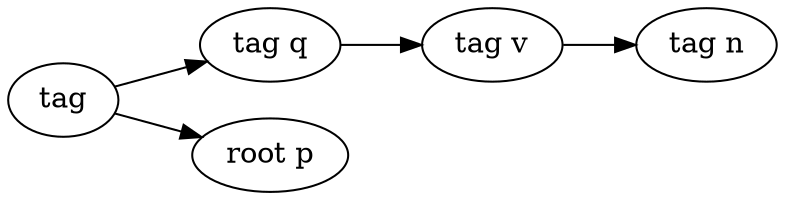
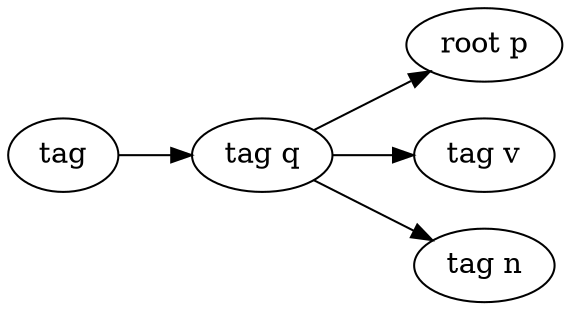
edge "tag v" -> "tag n": now "tag q" -> "tag n"
edge "tag" -> "root p": now "tag q" -> "root p"
